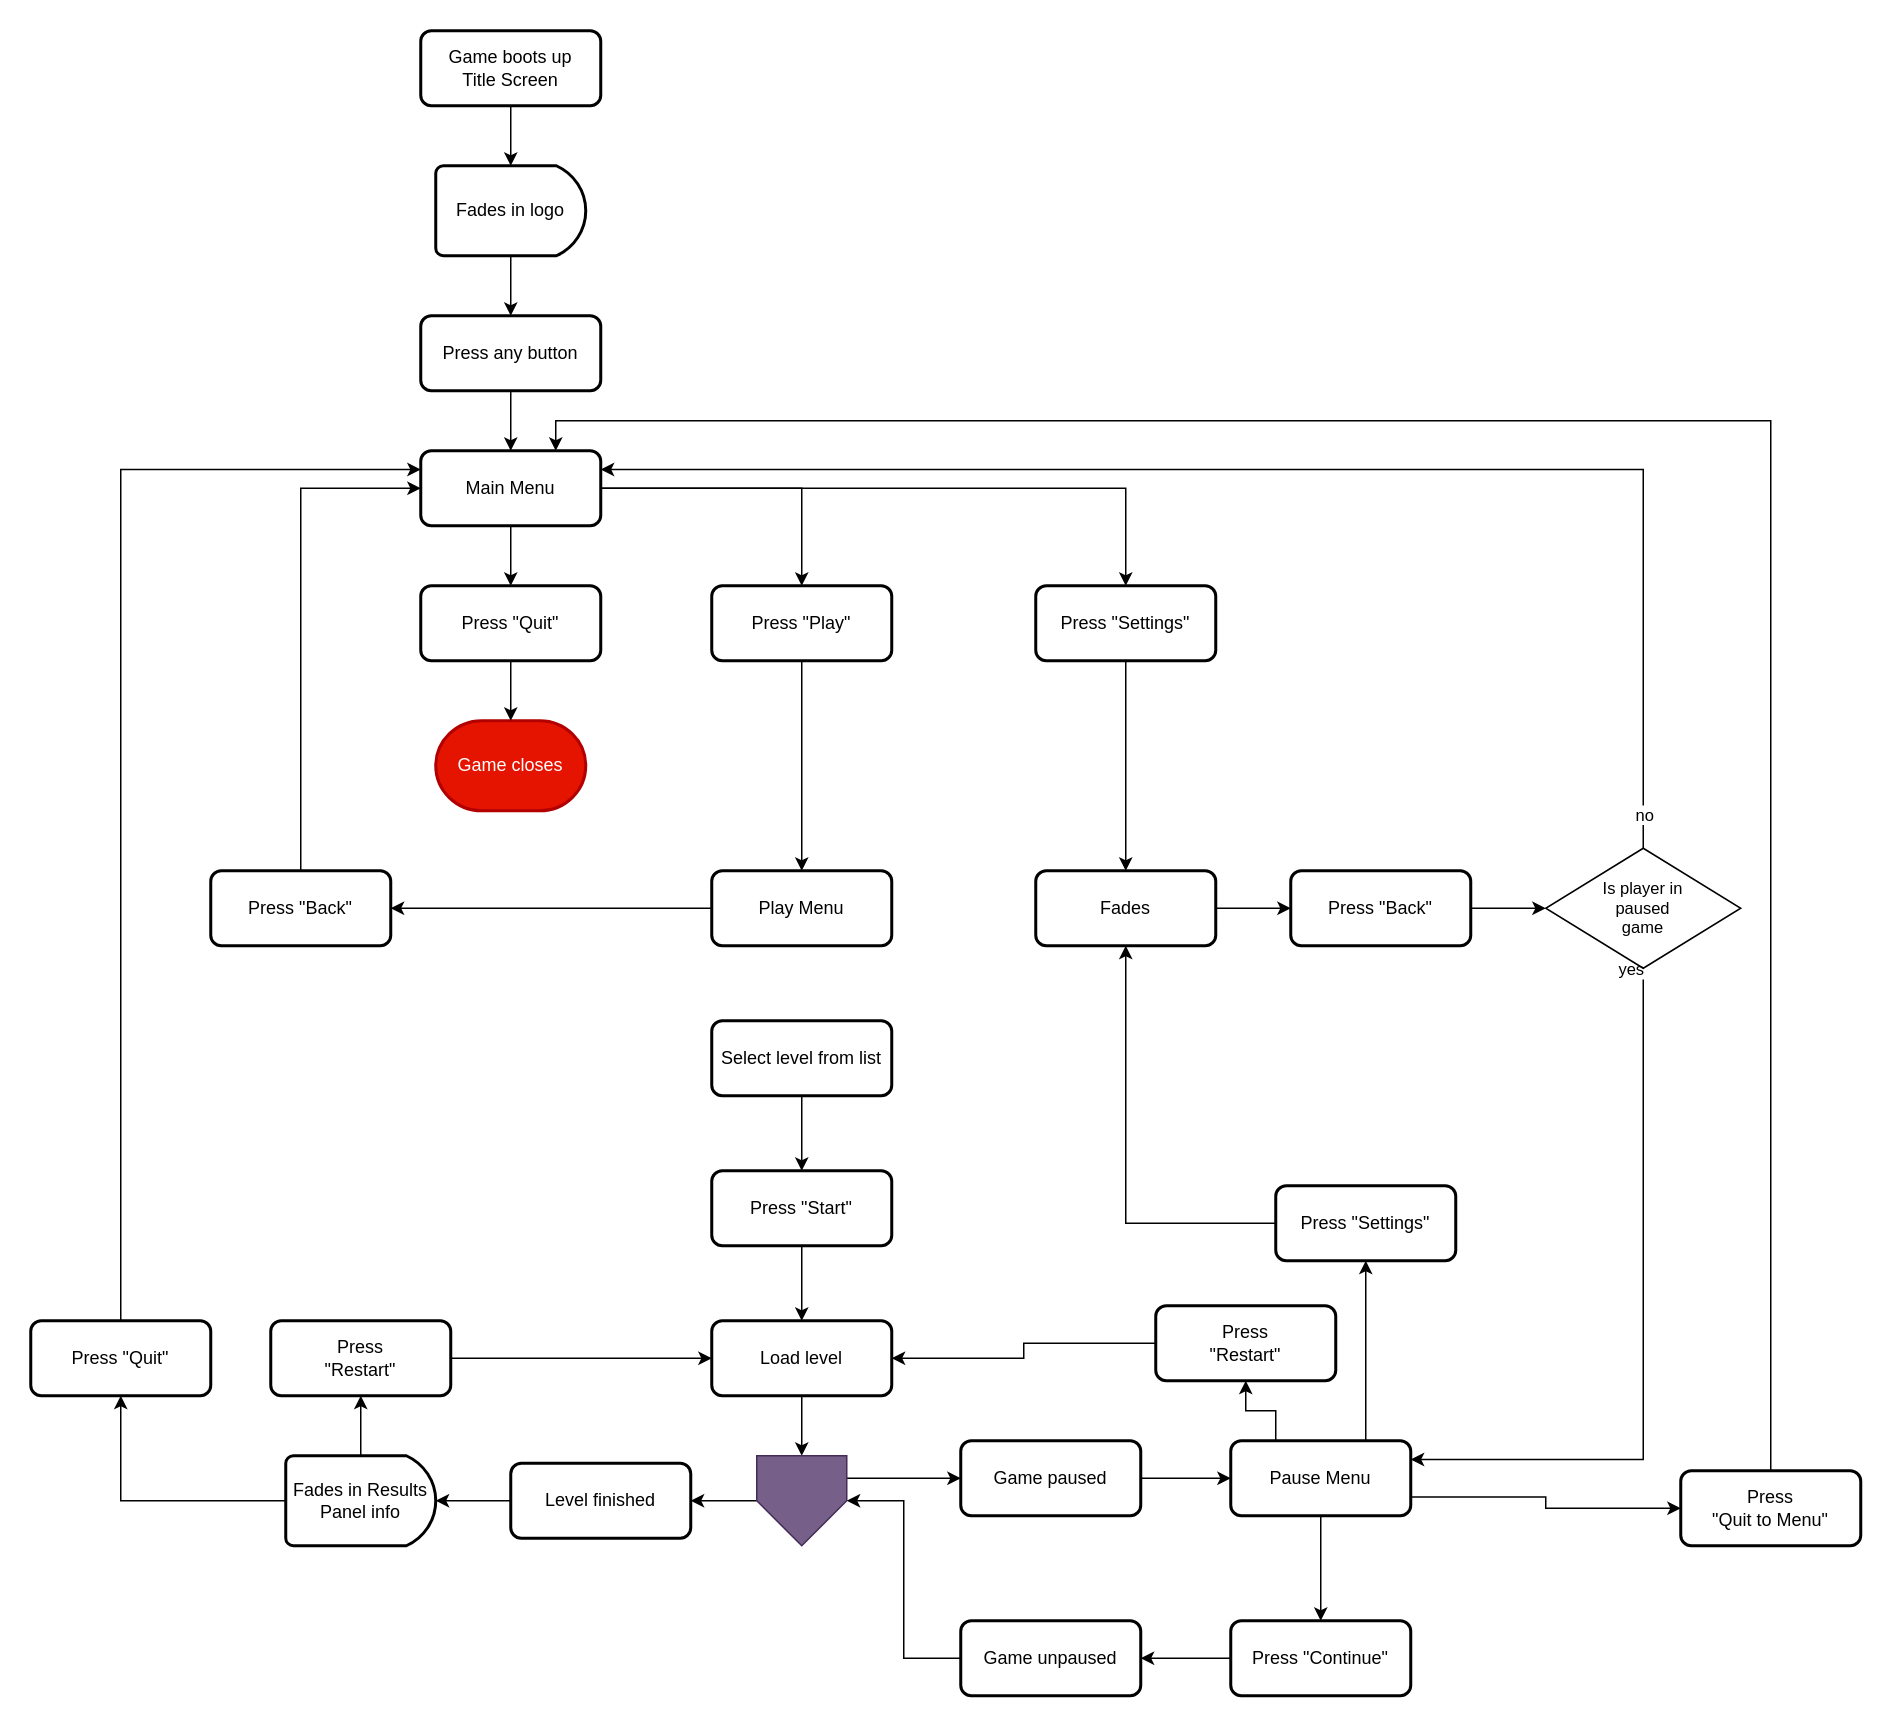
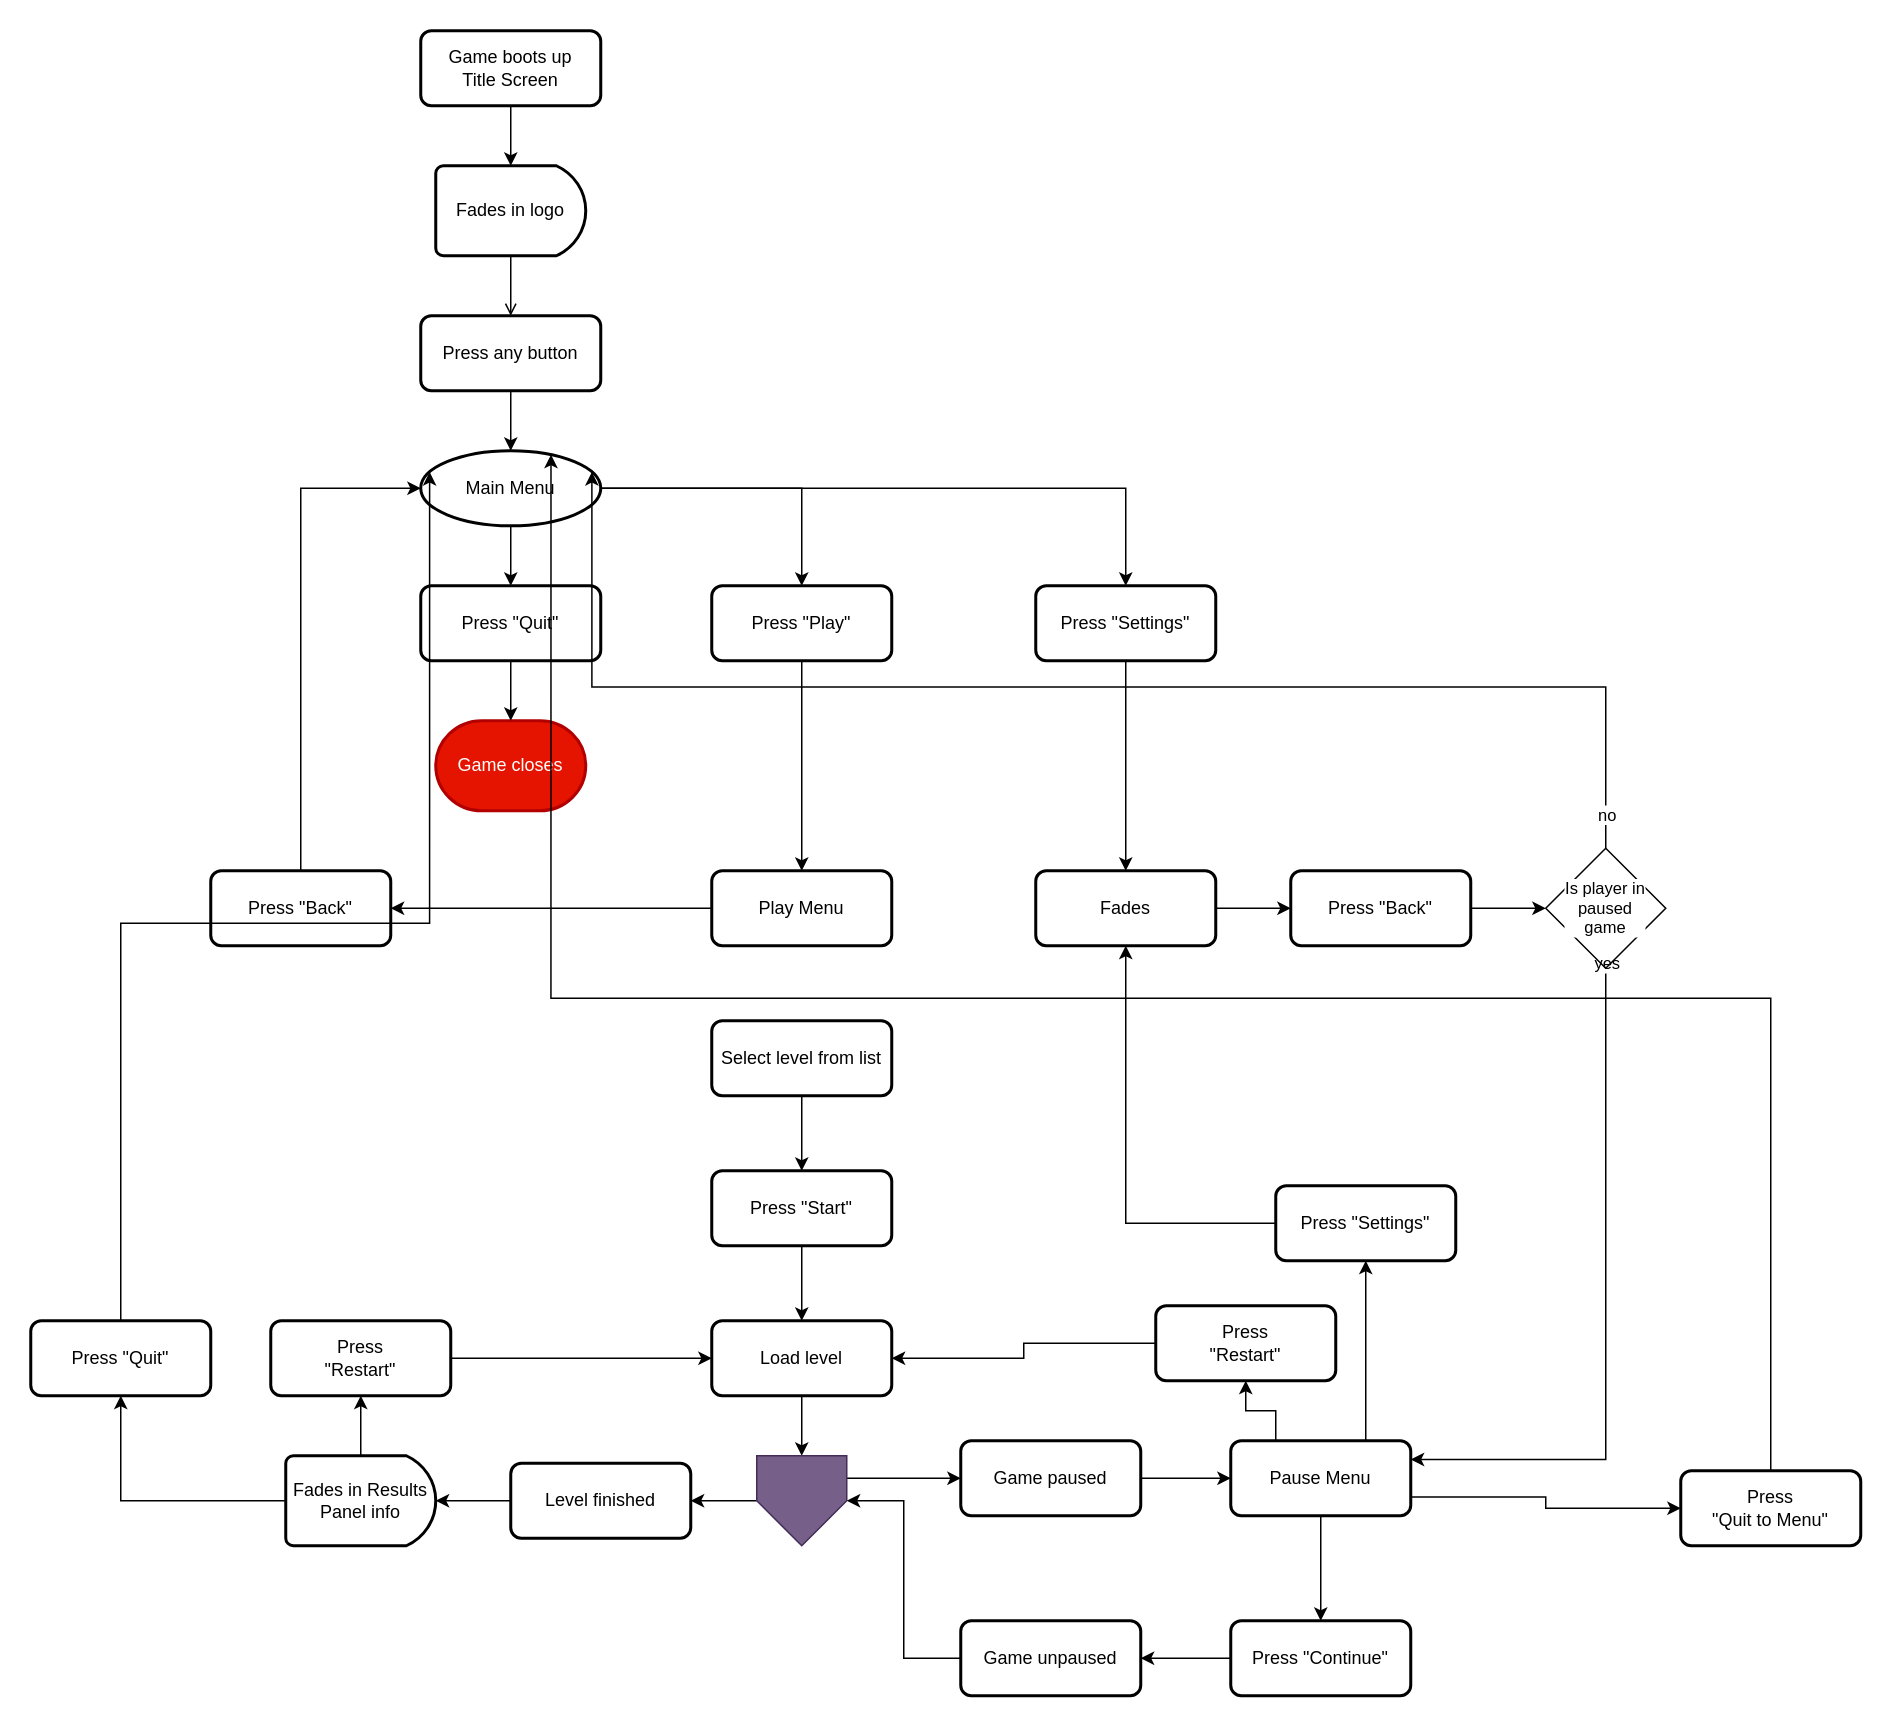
edge "Fades in logo" -> "Press any button": arrowhead classic -> open
node "Main Menu": shape rounded rectangle -> ellipse
node "Is player in paused game": size 195x120 -> 120x120
